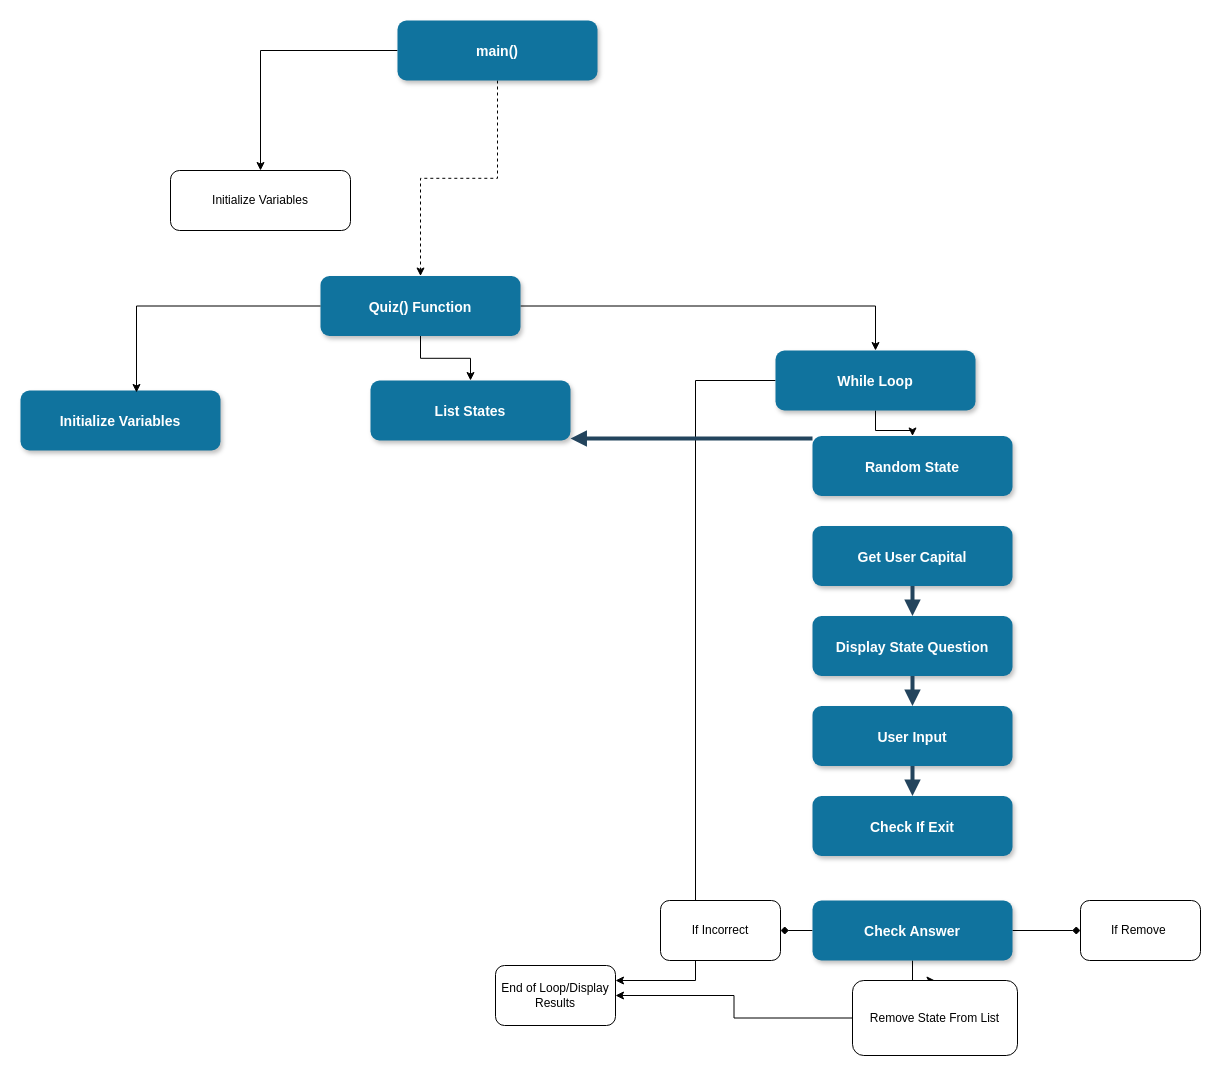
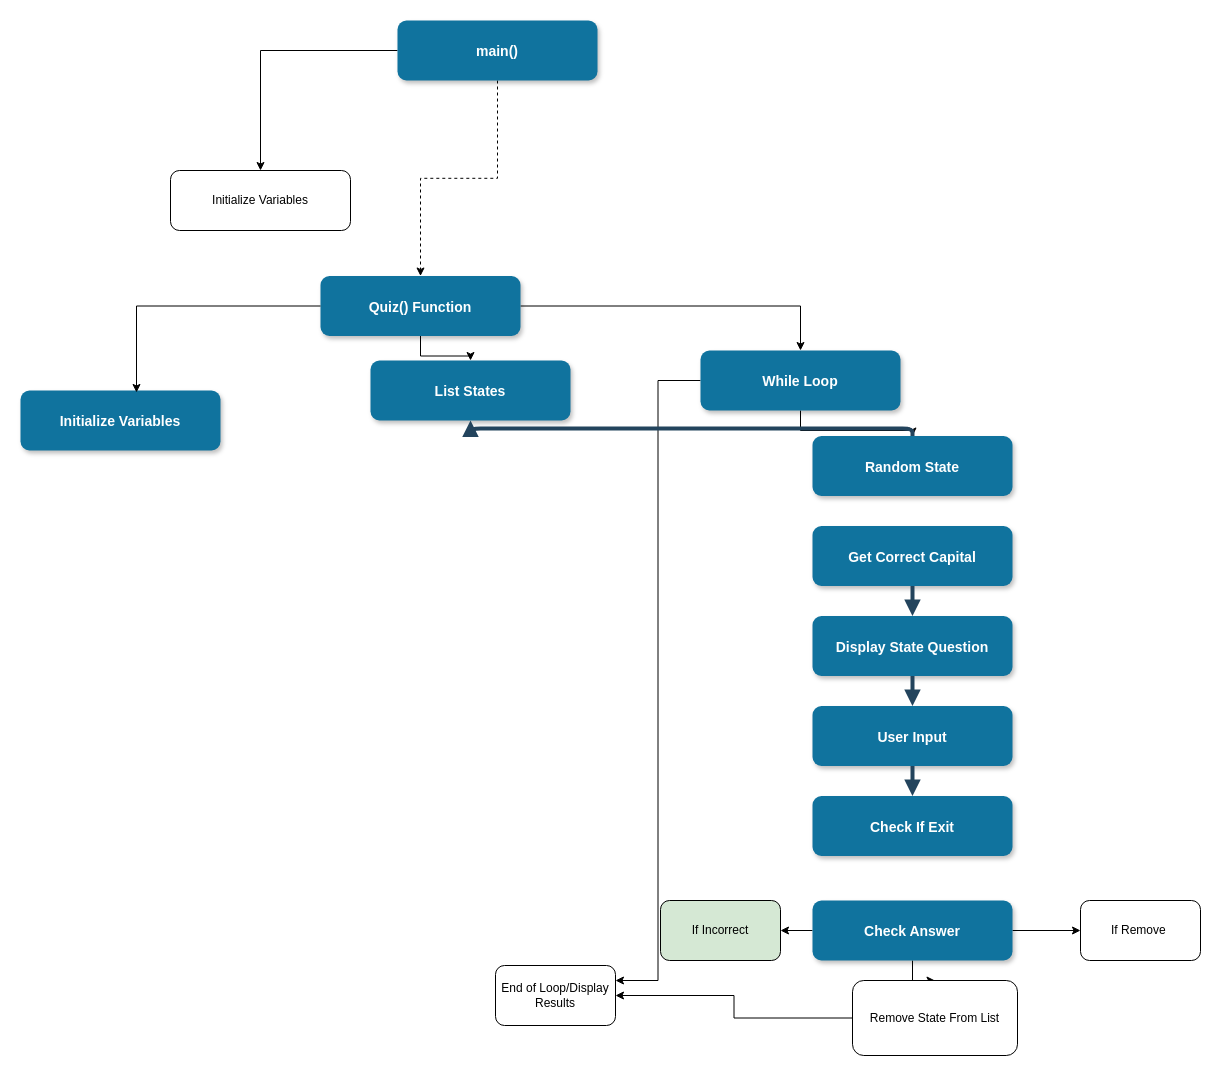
node "While Loop": moved (876, 381) -> (801, 381)
node "List States": moved (471, 411) -> (471, 391)
node "Get User Capital": label "Get User Capital" -> "Get Correct Capital"
node "If Incorrect": fillcolor #ffffff -> #d5e8d4
edge "Check Answer" -> "If Incorrect": arrowhead diamond -> classic
edge "Check Answer" -> "If Remove": arrowhead diamond -> classic
